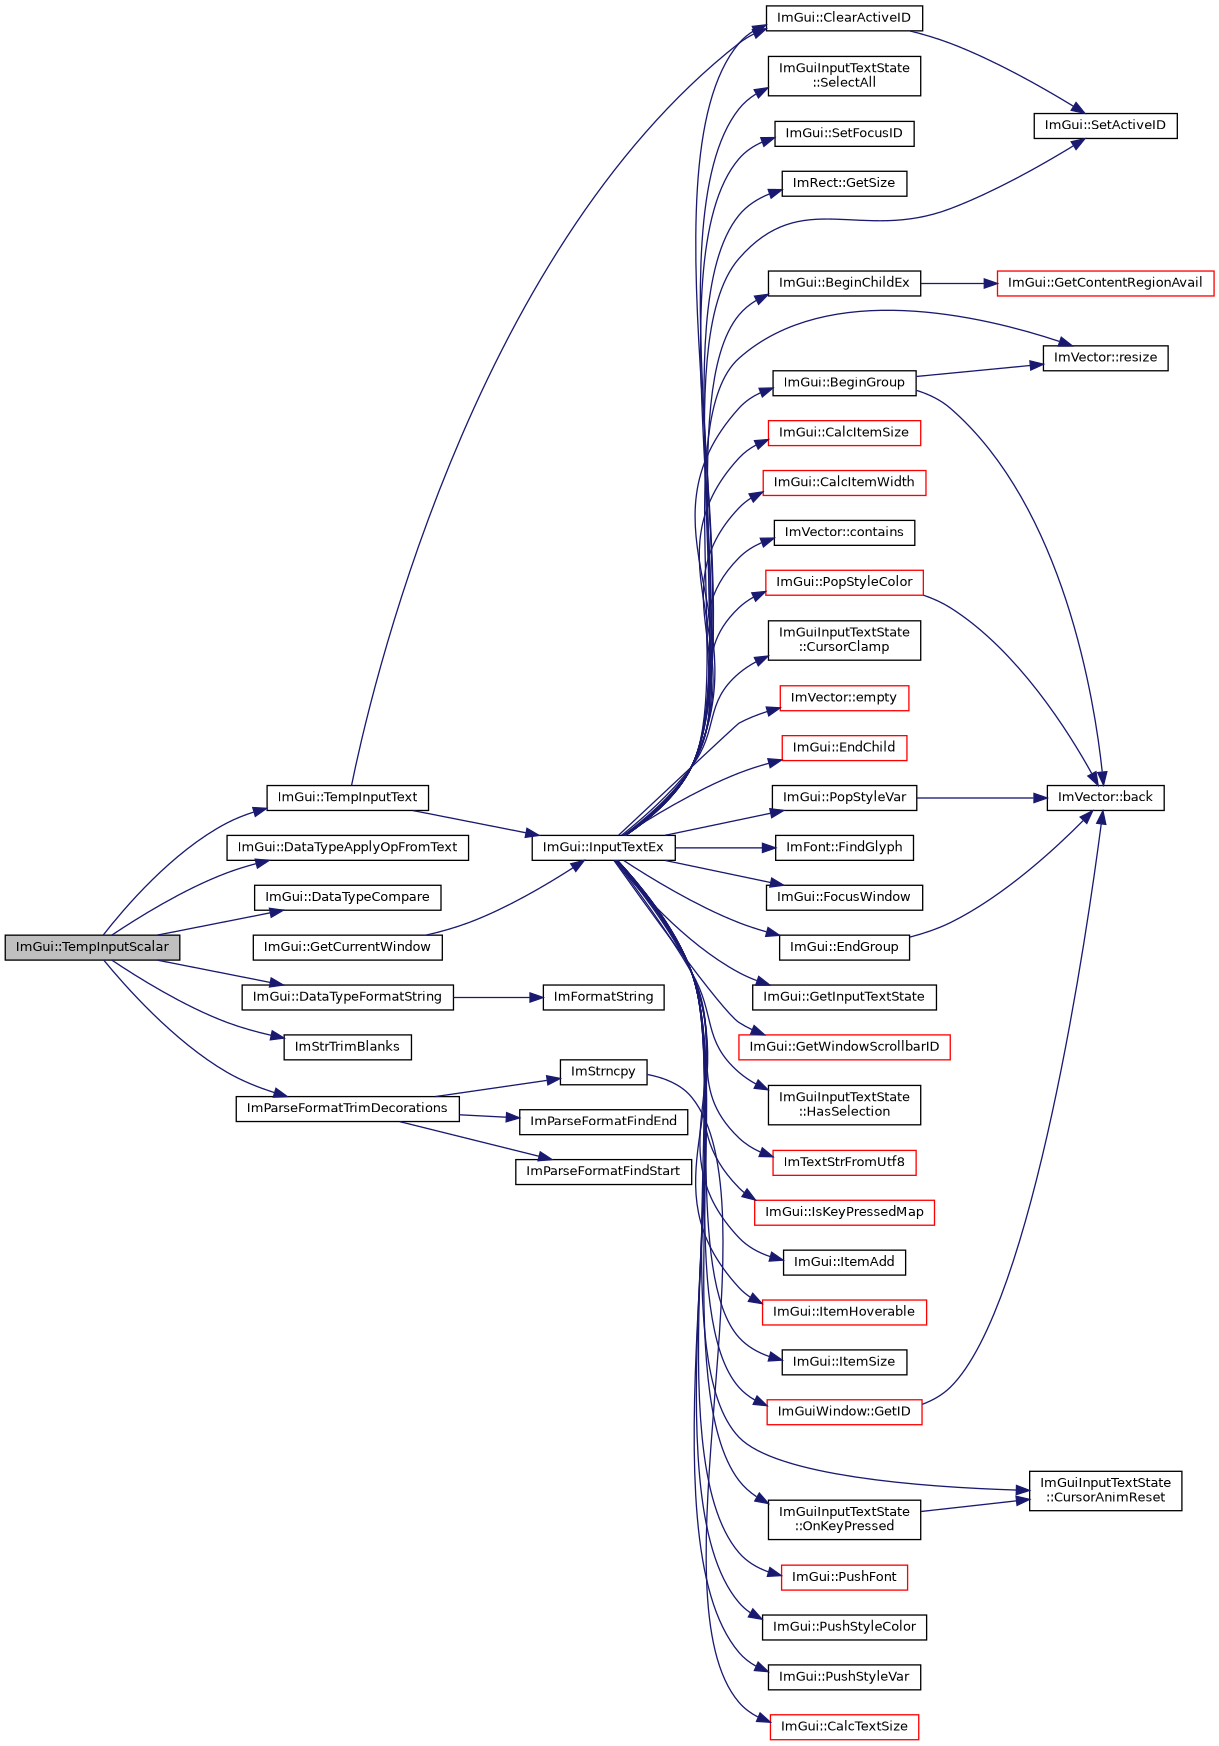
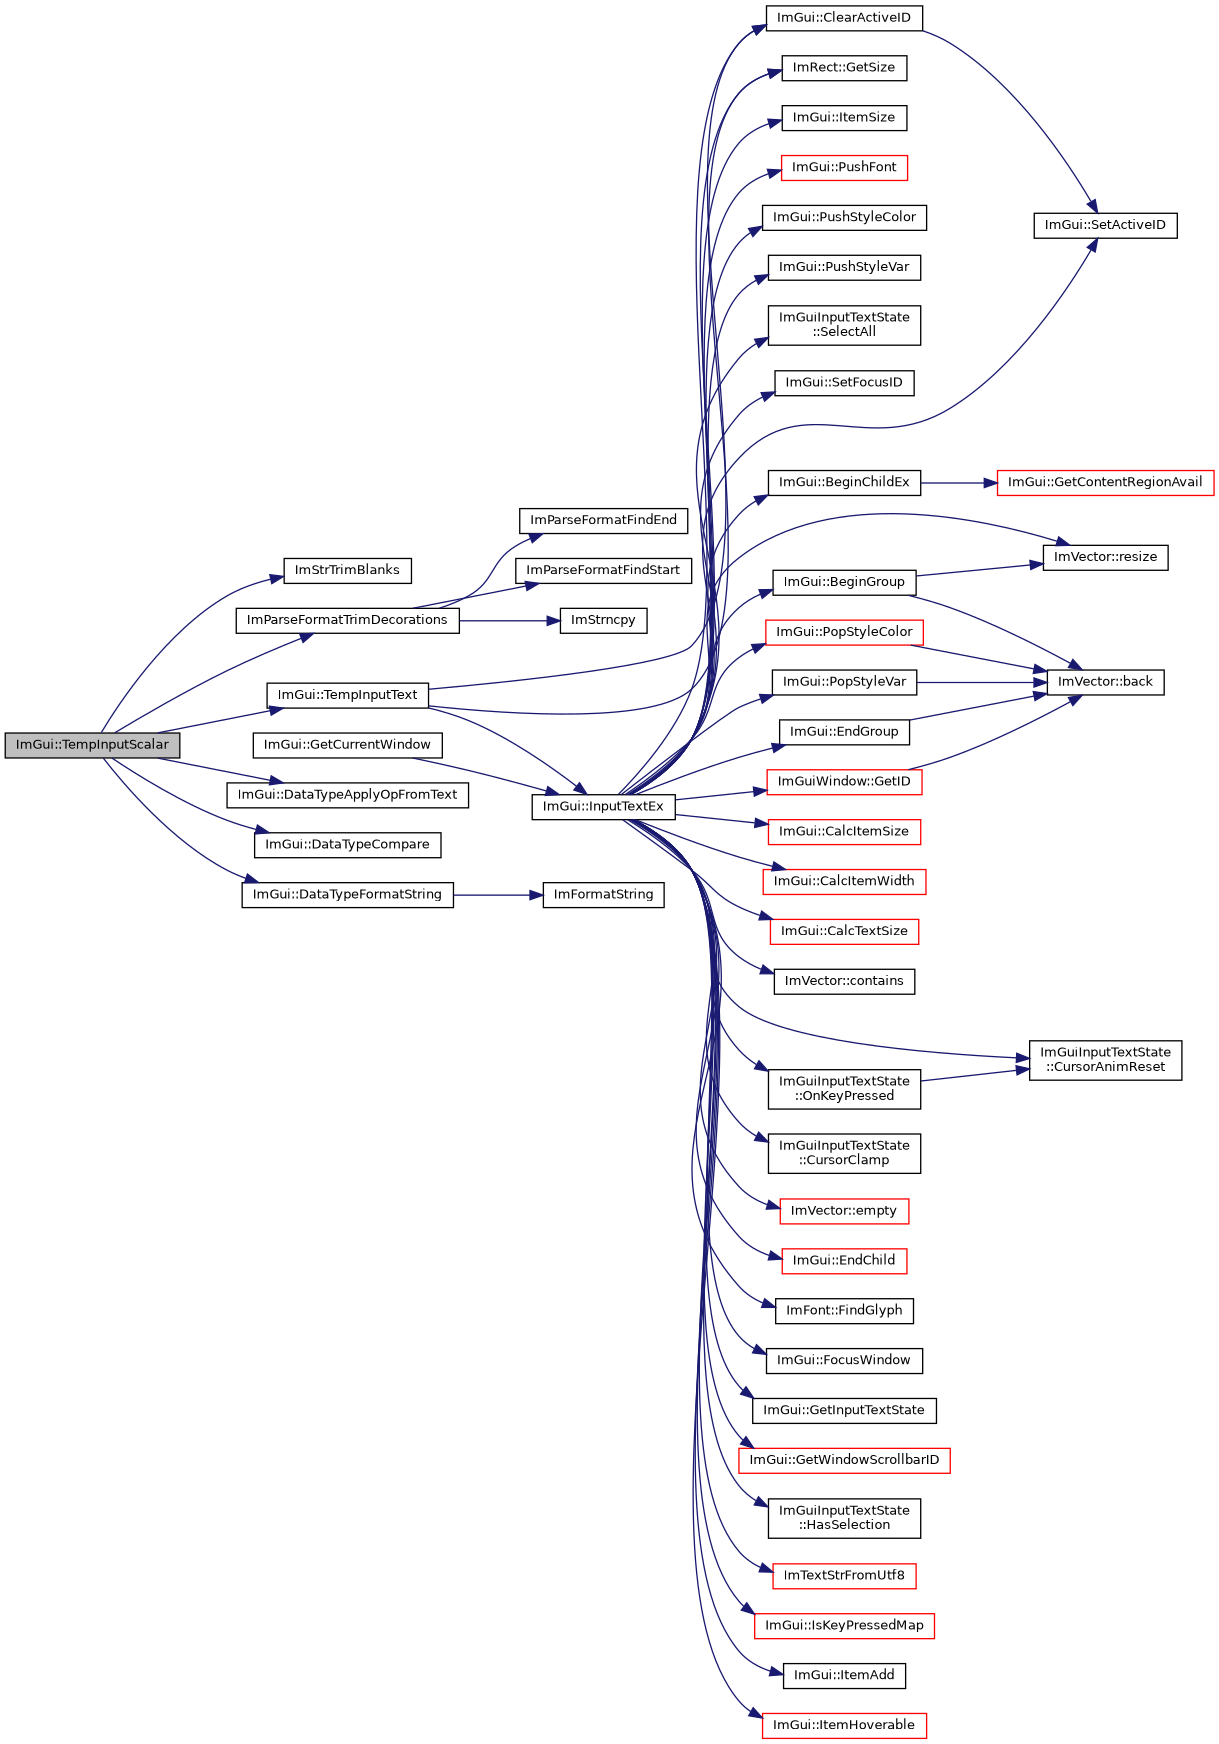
edge "ImGui::TempInputText" -> "ImRect::GetSize": added
edge "ImStrncpy" -> "ImGui::CalcTextSize": now "ImGui::InputTextEx" -> "ImGui::CalcTextSize"
